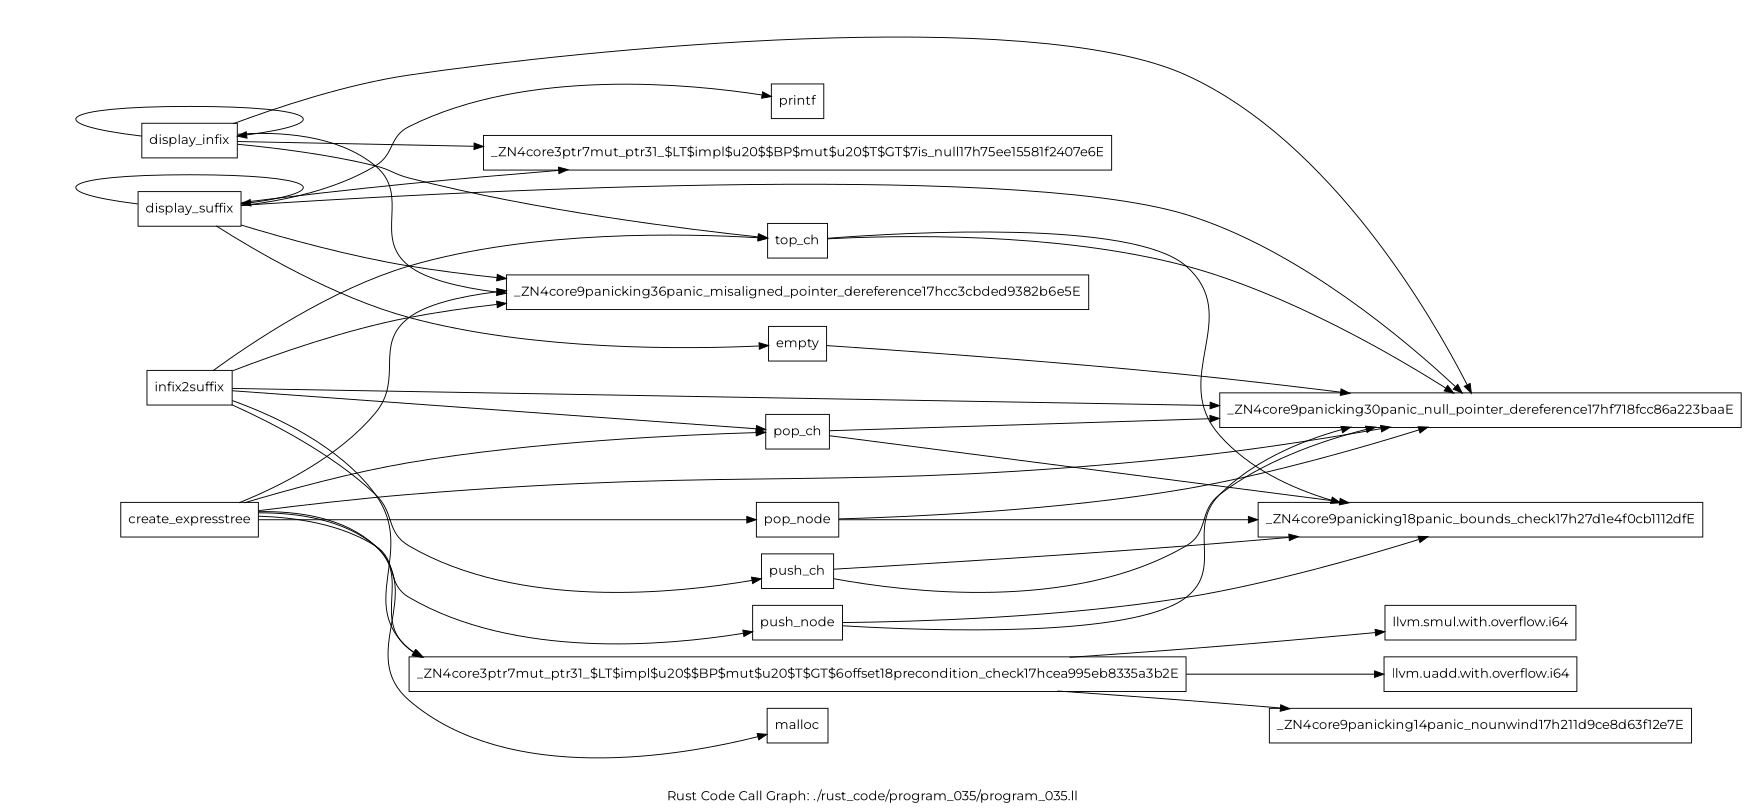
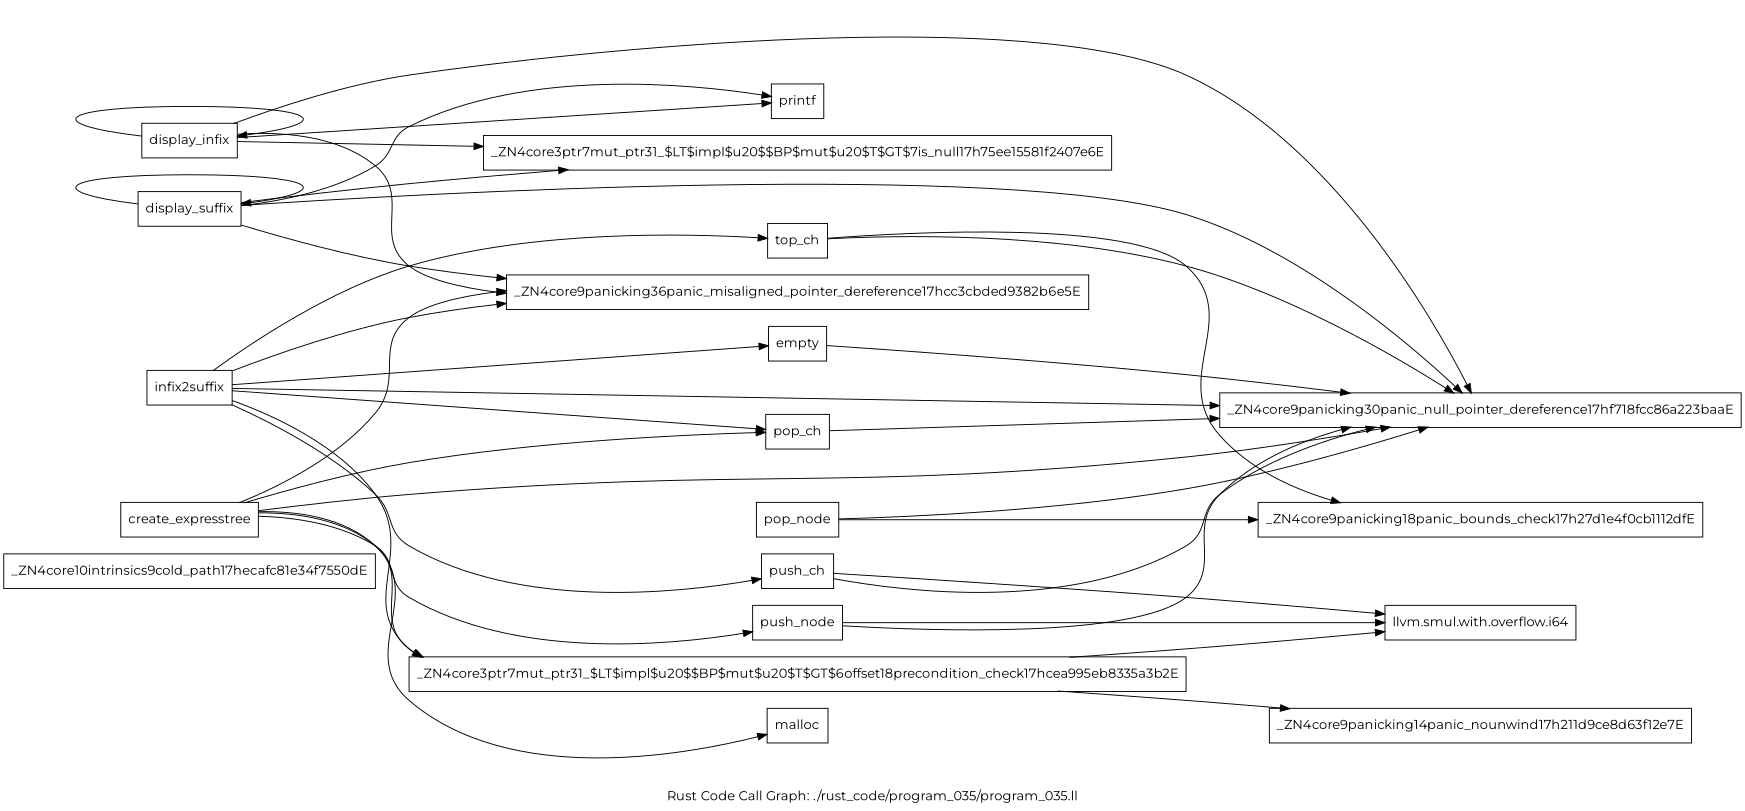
edge "display_infix" -> "top_ch": now "display_infix" -> "printf"
edge "display_suffix" -> "empty": now "infix2suffix" -> "empty"
edge "pop_ch" -> "_ZN4core9panicking18panic_bounds_check17h27d1e4f0cb1112dfE": removed
edge "create_expresstree" -> "pop_node": removed
edge "push_ch" -> "_ZN4core9panicking18panic_bounds_check17h27d1e4f0cb1112dfE": now "push_ch" -> "llvm.smul.with.overflow.i64"
node "_ZN4core10intrinsics9cold_path17hecafc81e34f7550dE": added
edge "push_node" -> "_ZN4core9panicking18panic_bounds_check17h27d1e4f0cb1112dfE": now "push_node" -> "llvm.smul.with.overflow.i64"
node "llvm.uadd.with.overflow.i64": removed
